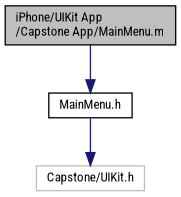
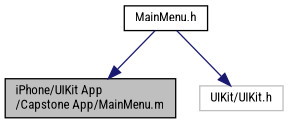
edge "iPhone/UIKit App /Capstone App/MainMenu.m" -> "MainMenu.h": reversed
node "Capstone/UIKit.h": label "Capstone/UIKit.h" -> "UIKit/UIKit.h"
